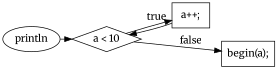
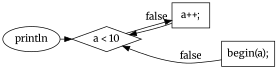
edge "a < 10" -> "a++;": label "true" -> "false"
edge "a < 10" -> "begin(a);": reversed
